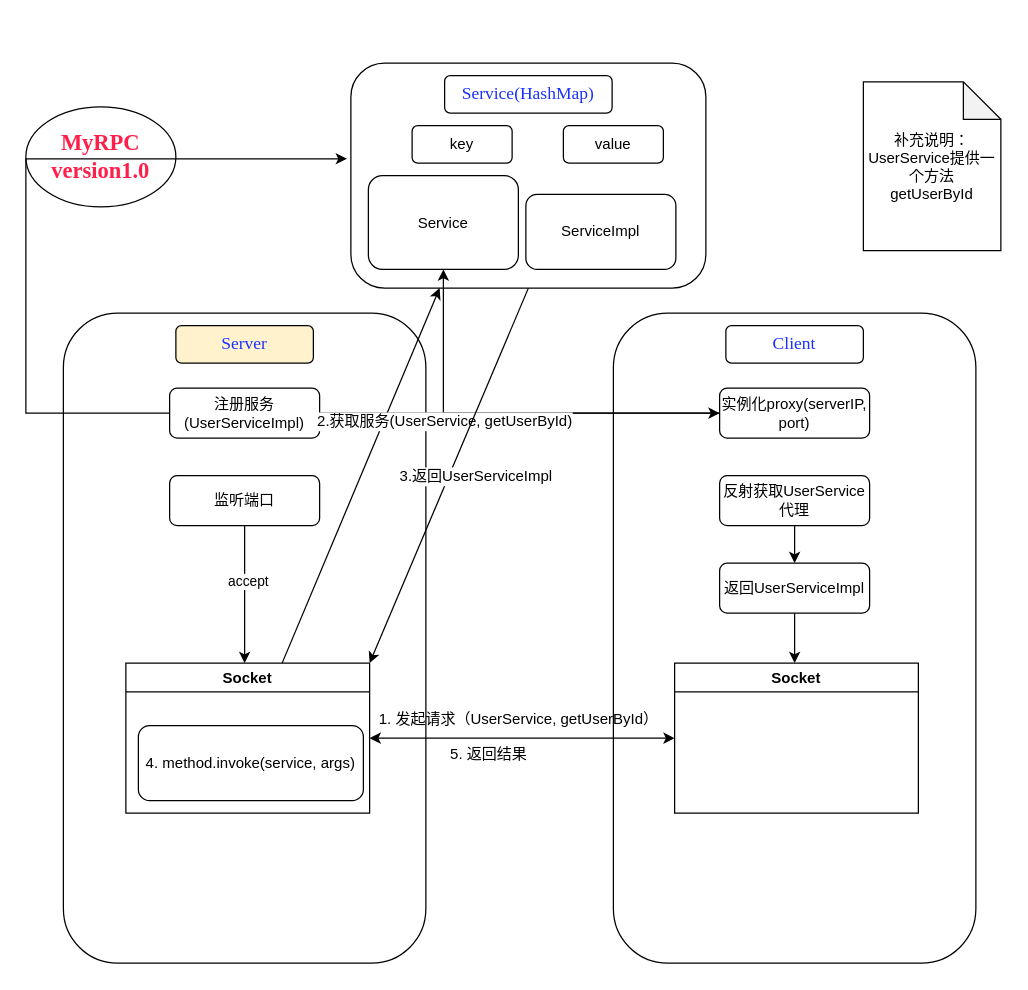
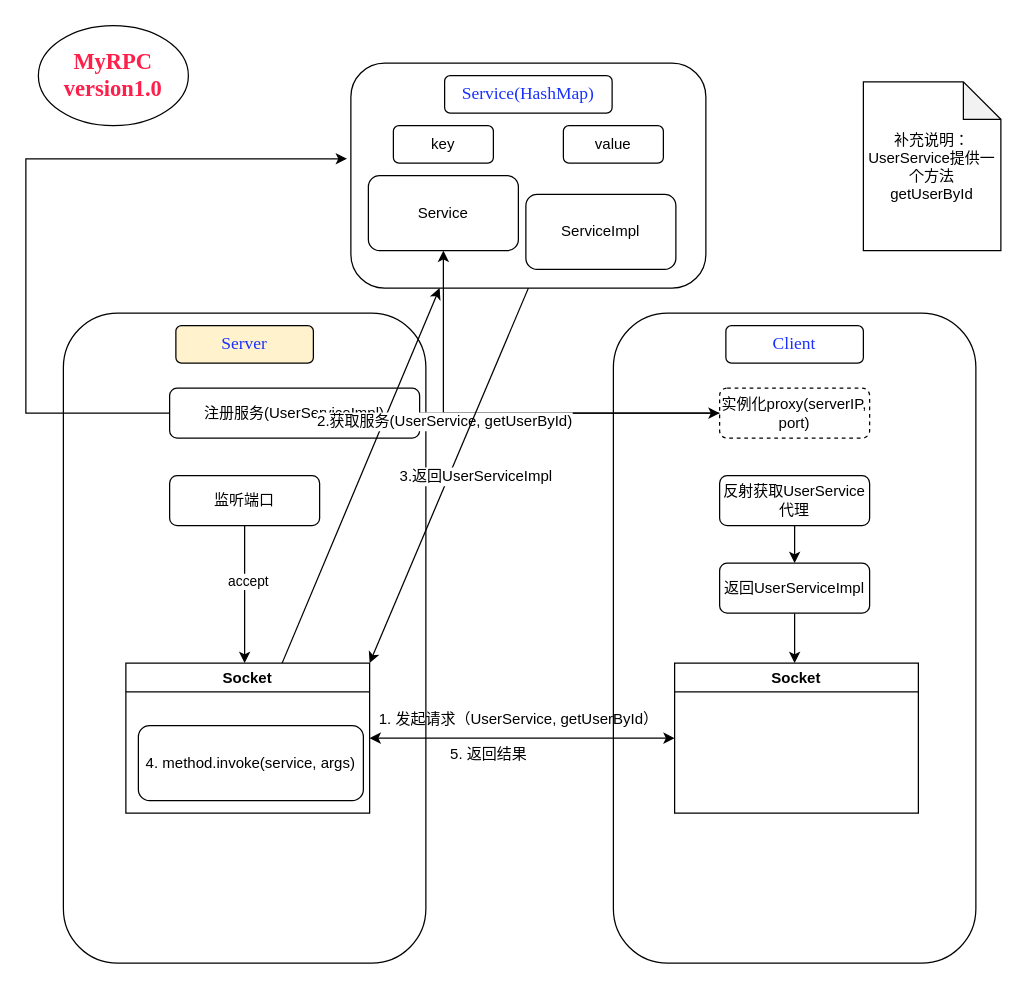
node "key": moved (462, 144) -> (443, 144)
node "MyRPC version1.0": moved (101, 157) -> (113, 76)
node "Service": size 150x94 -> 150x75
node "注册服务(UserServiceImpl)": size 150x50 -> 250x50
node "实例化proxy(serverIP, port)": style solid -> dashed
